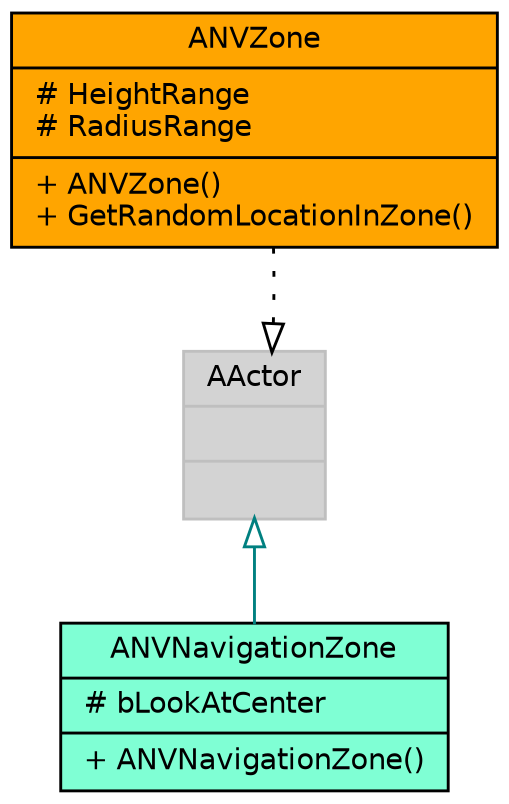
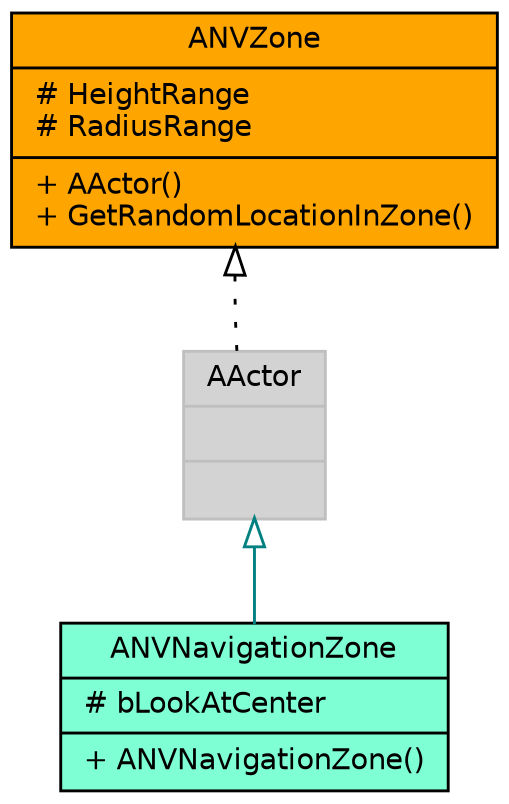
node "ANVZone": text "+ ANVZone()" -> "+ AActor()"
edge "ANVZone" -> "AActor": reversed
